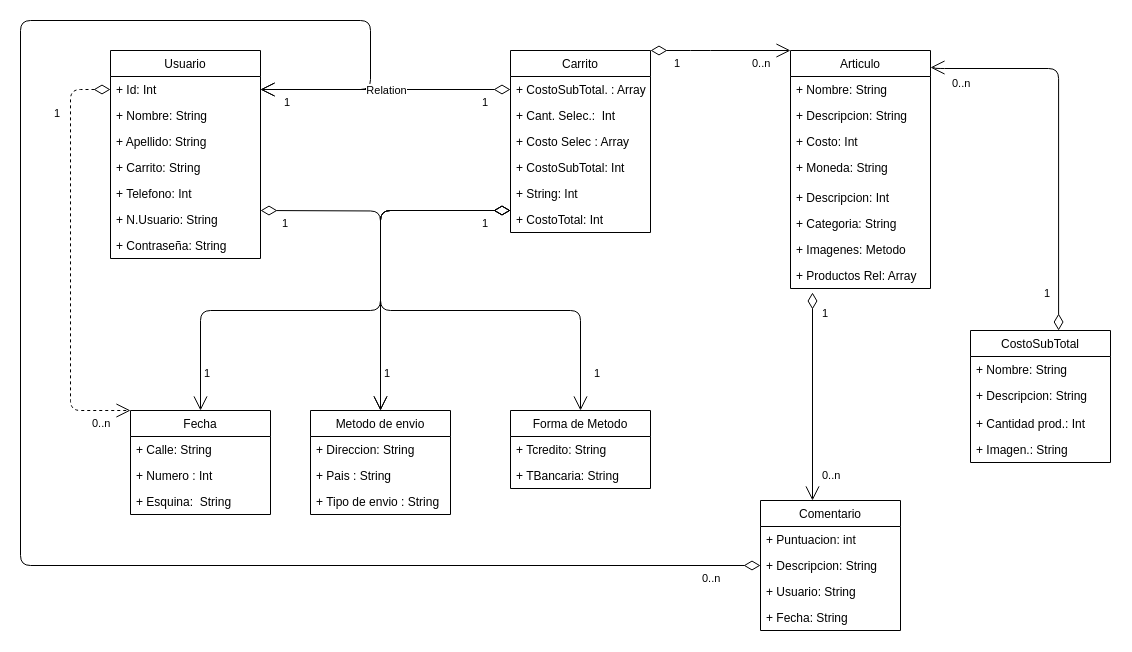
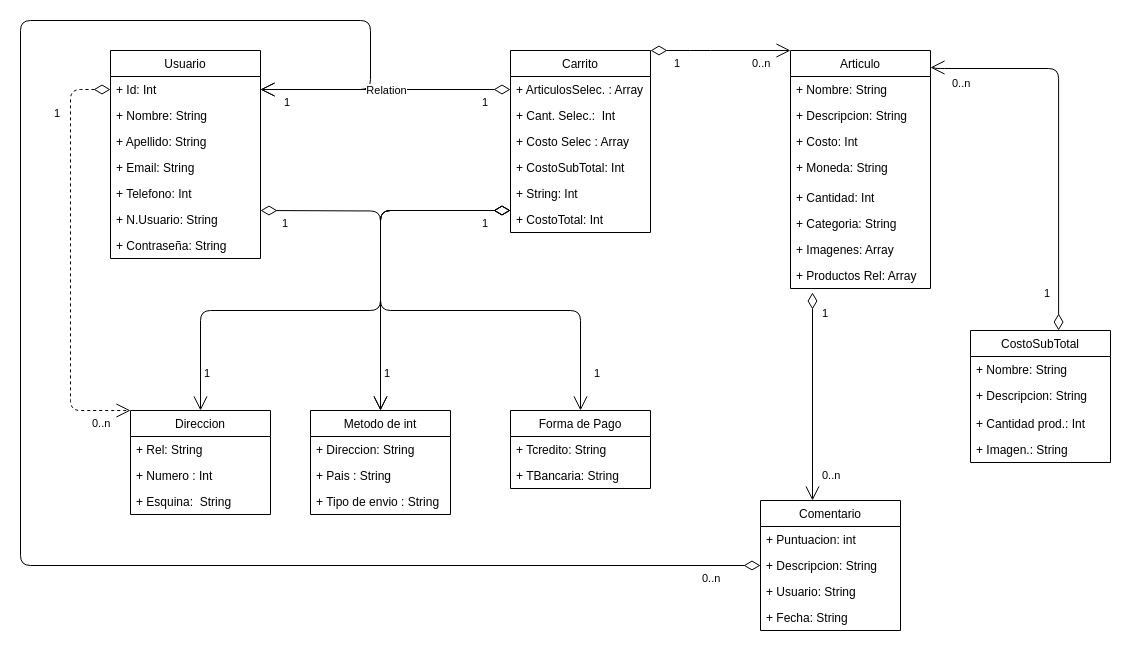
node "+ CostoSubTotal. : Array": label "+ CostoSubTotal. : Array" -> "+ ArticulosSelec. : Array"
node "+ Carrito: String": label "+ Carrito: String" -> "+ Email: String"
node "+ Descripcion: Int": label "+ Descripcion: Int" -> "+ Cantidad: Int"
node "+ Imagenes: Metodo": label "+ Imagenes: Metodo" -> "+ Imagenes: Array"
node "Fecha": label "Fecha" -> "Direccion"
node "Metodo de envio": label "Metodo de envio" -> "Metodo de int"
node "Forma de Metodo": label "Forma de Metodo" -> "Forma de Pago"
node "+ Calle: String": label "+ Calle: String" -> "+ Rel: String"
